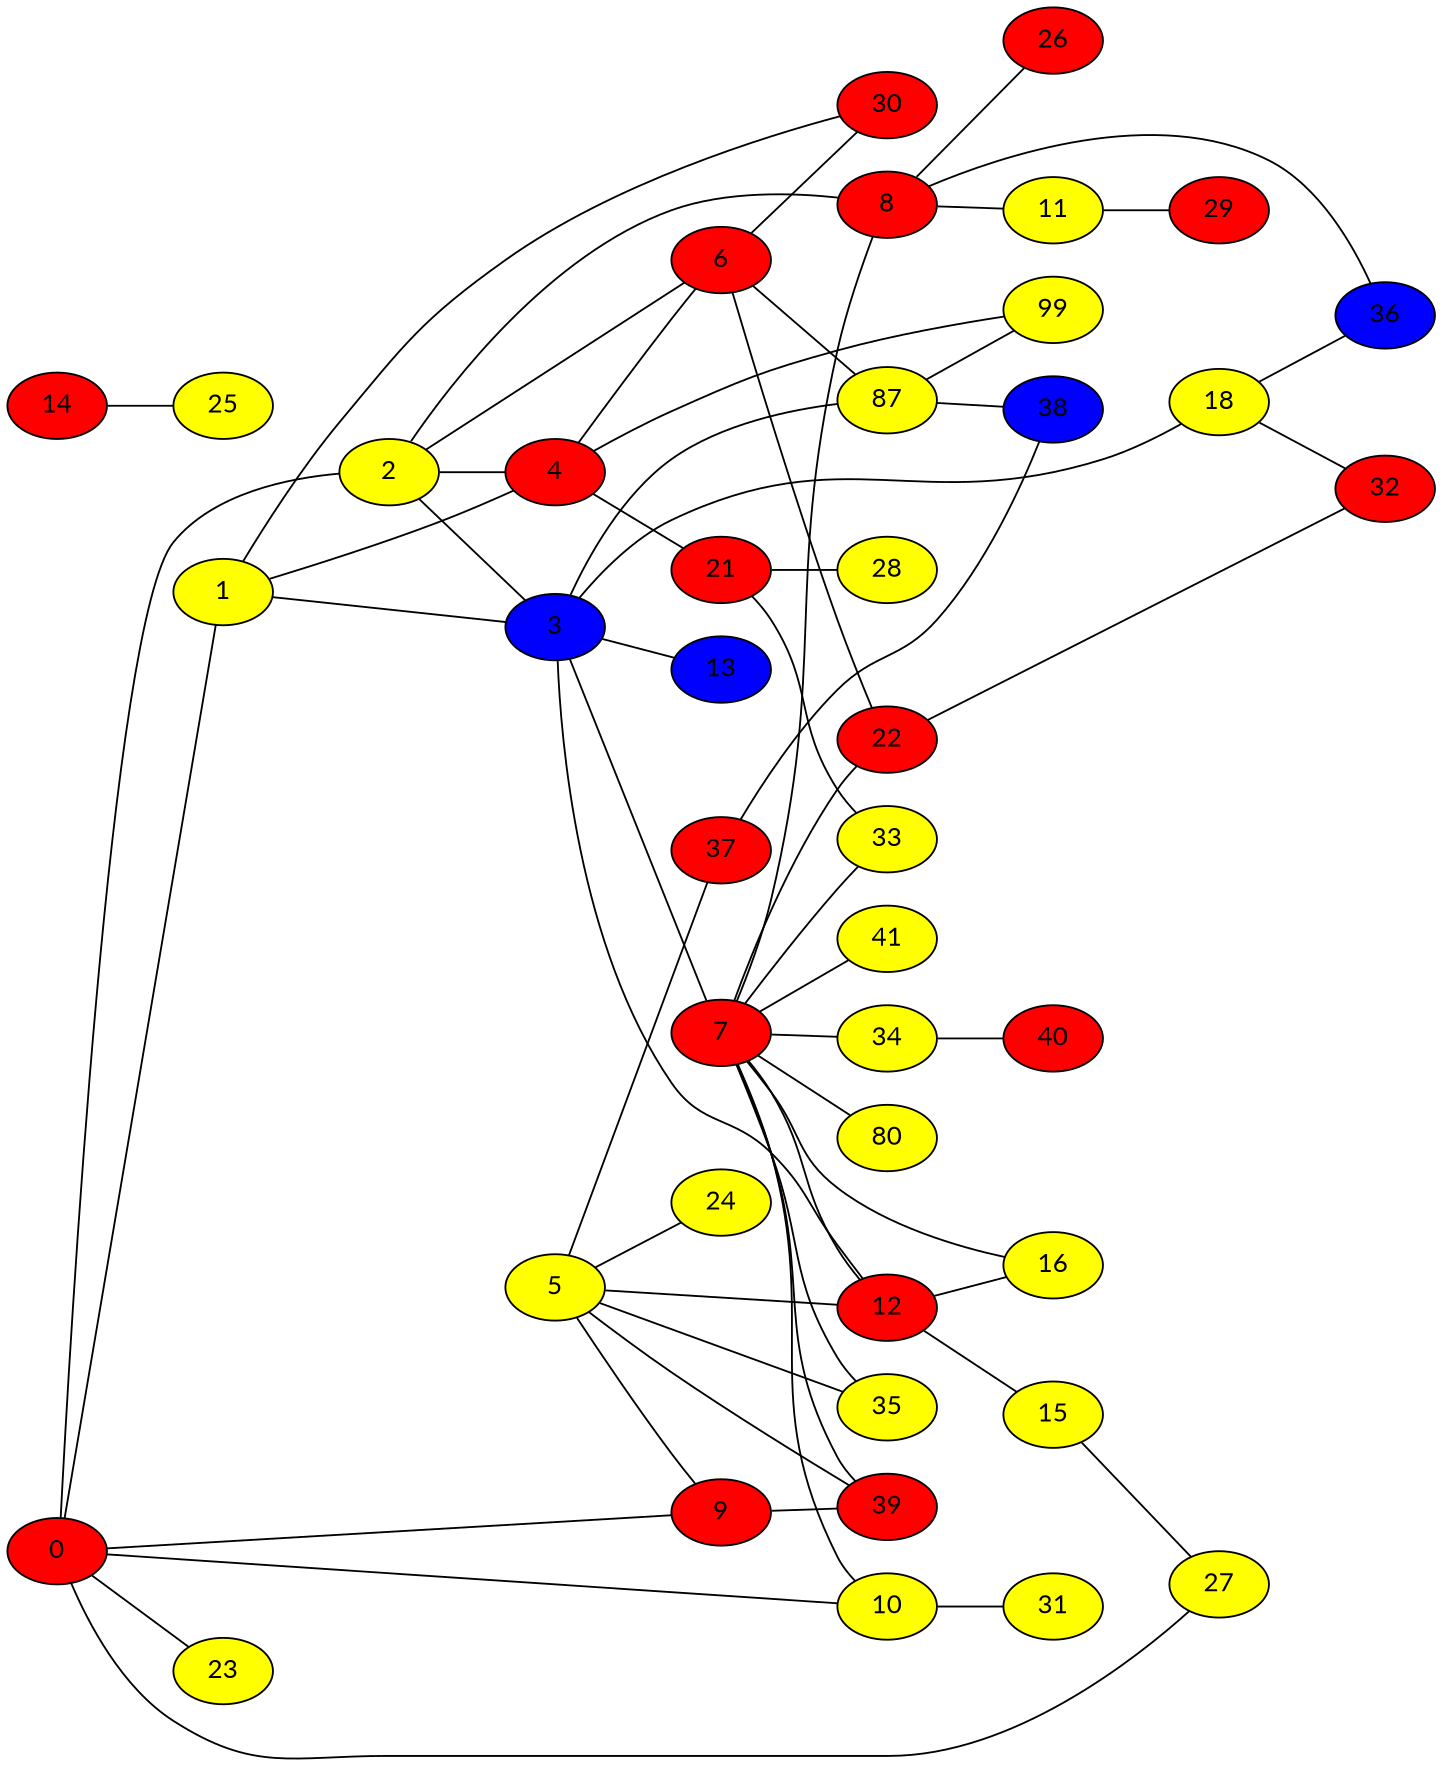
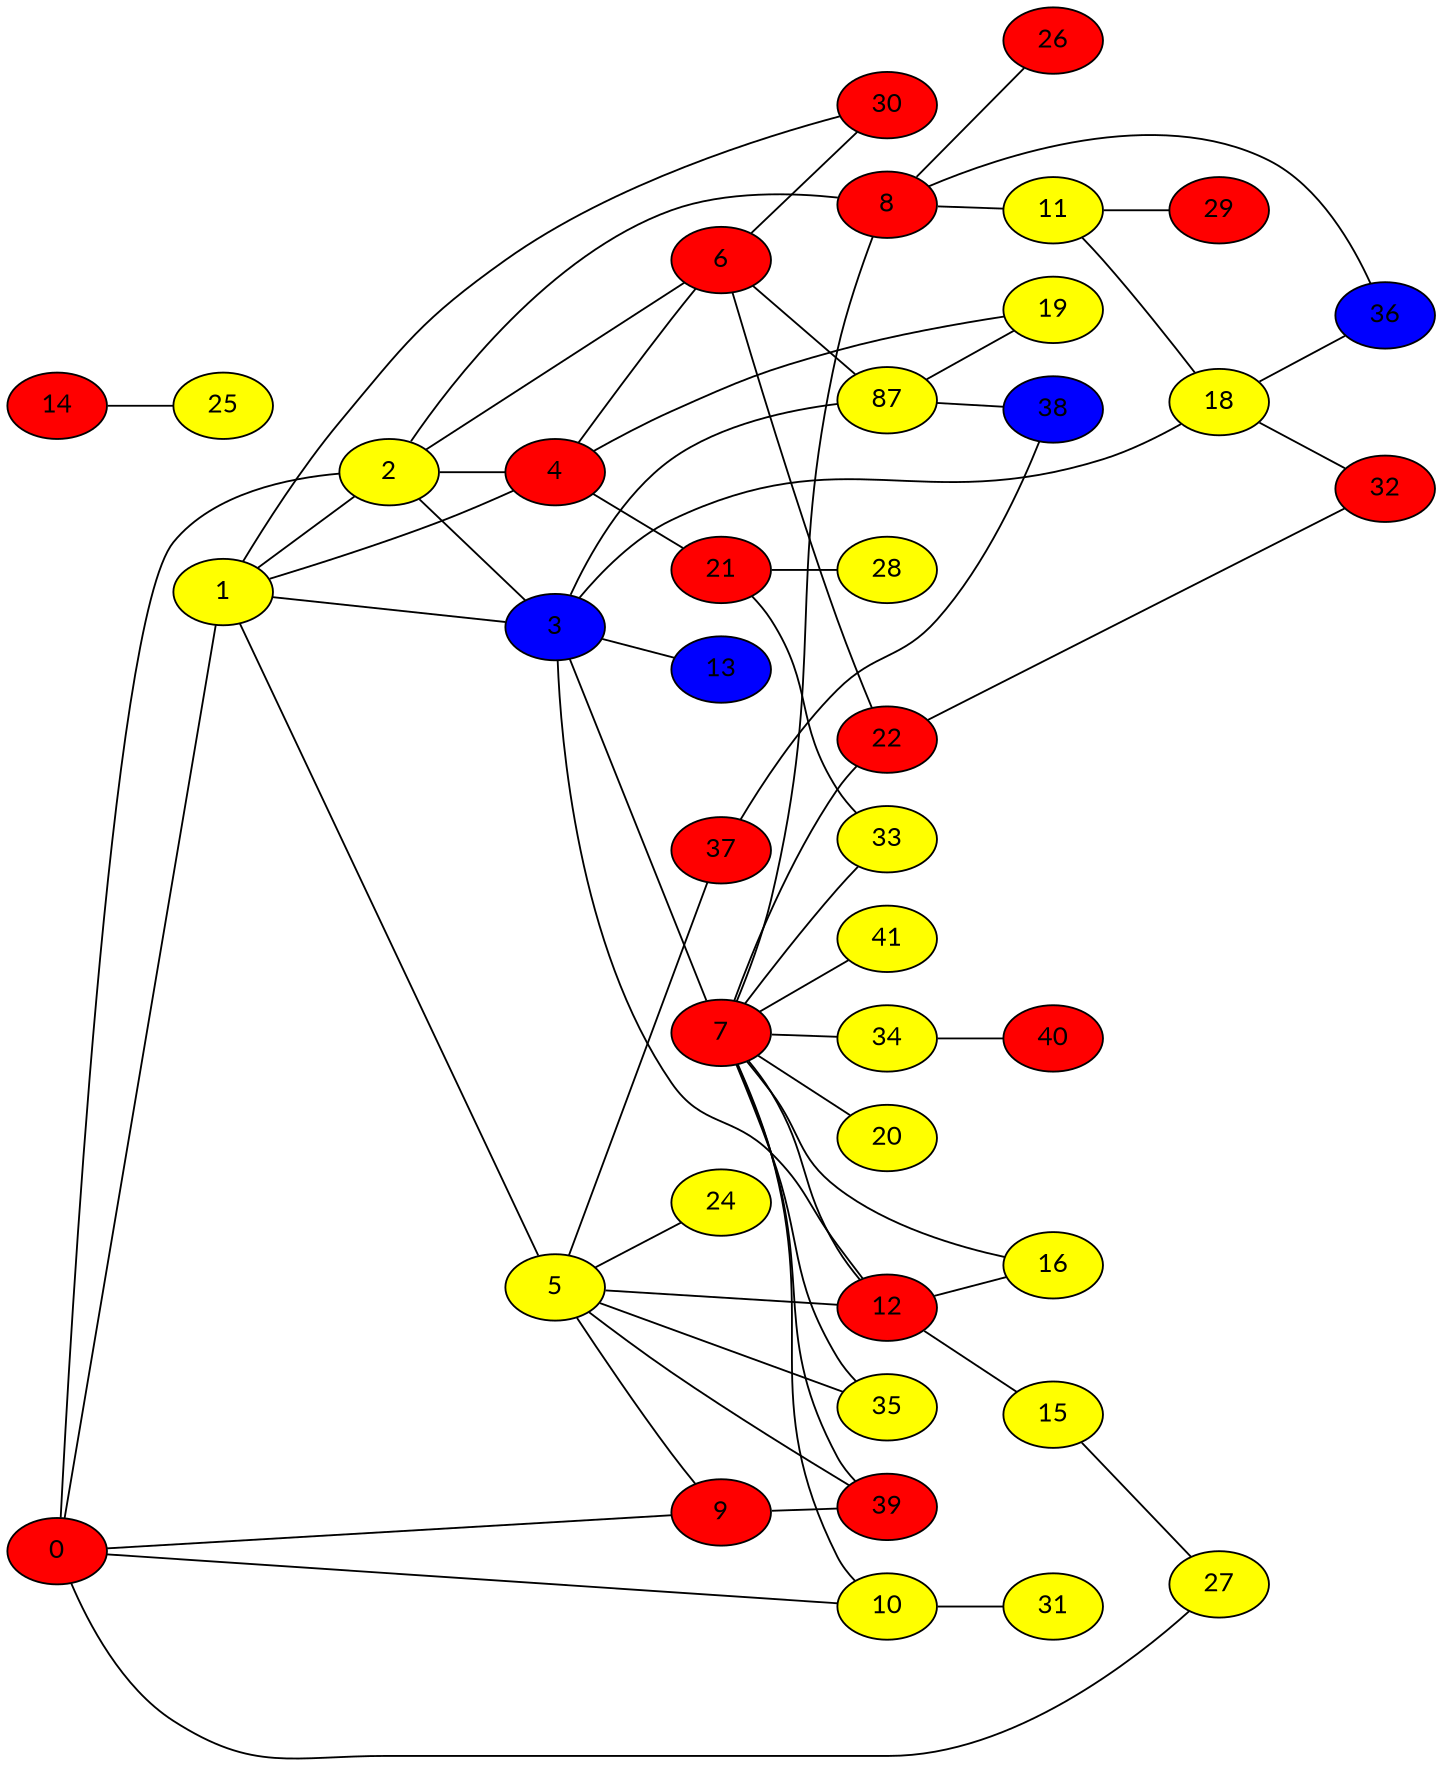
edge "11" -- "18": added
node "99": label "99" -> "19"
edge "2" -- "1": added
edge "1" -- "5": added
node "80": label "80" -> "20"
node "23": removed
